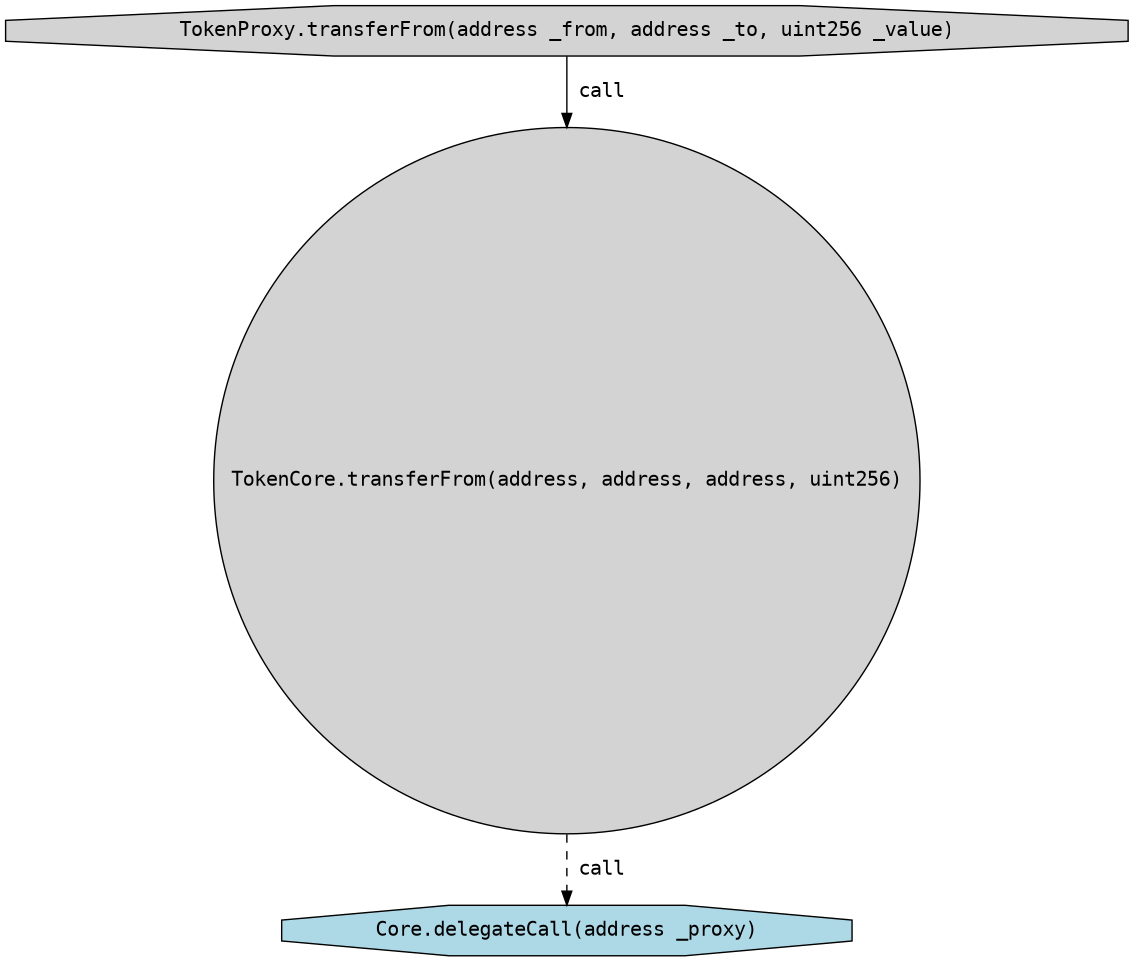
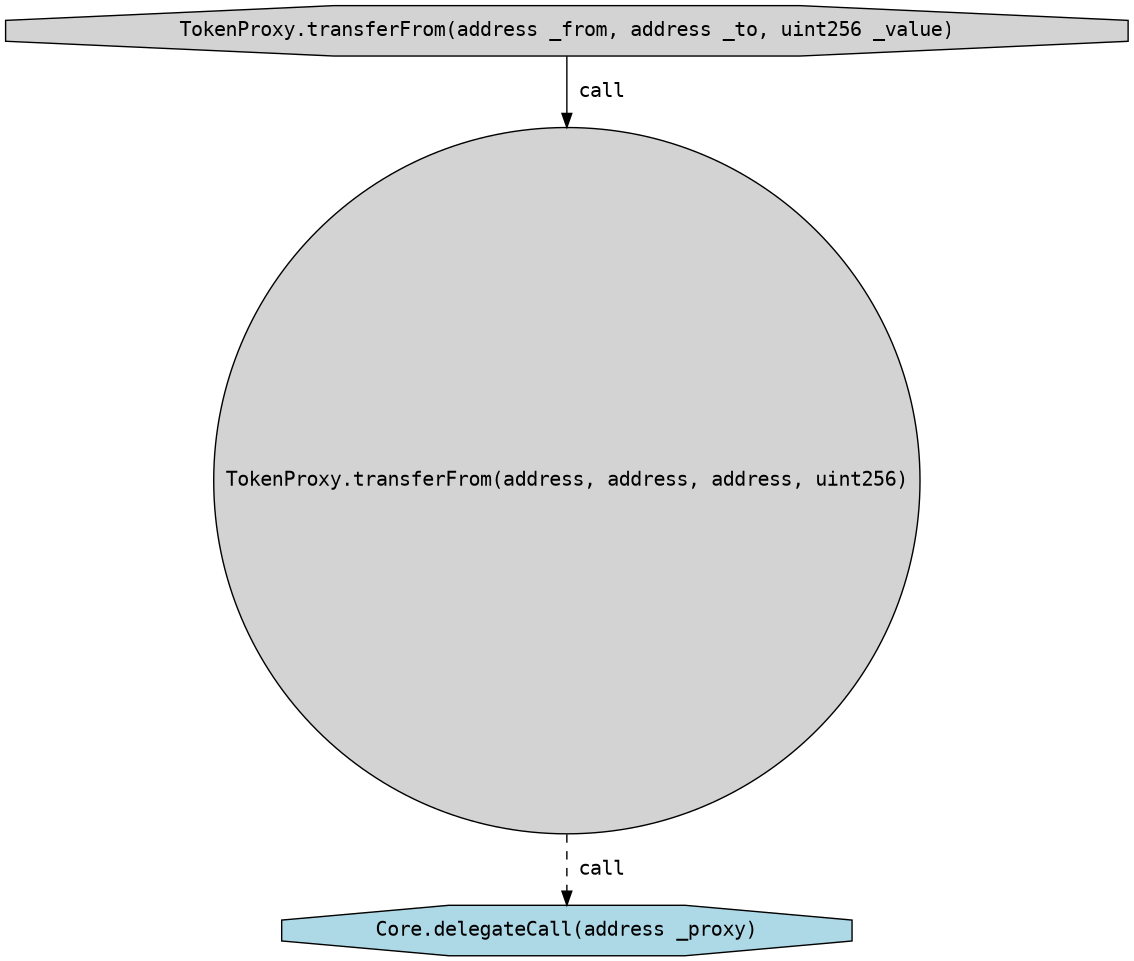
node "TokenCore.transferFrom(address, address, address, uint256)": label "TokenCore.transferFrom(address, address, address, uint256)" -> "TokenProxy.transferFrom(address, address, address, uint256)"
